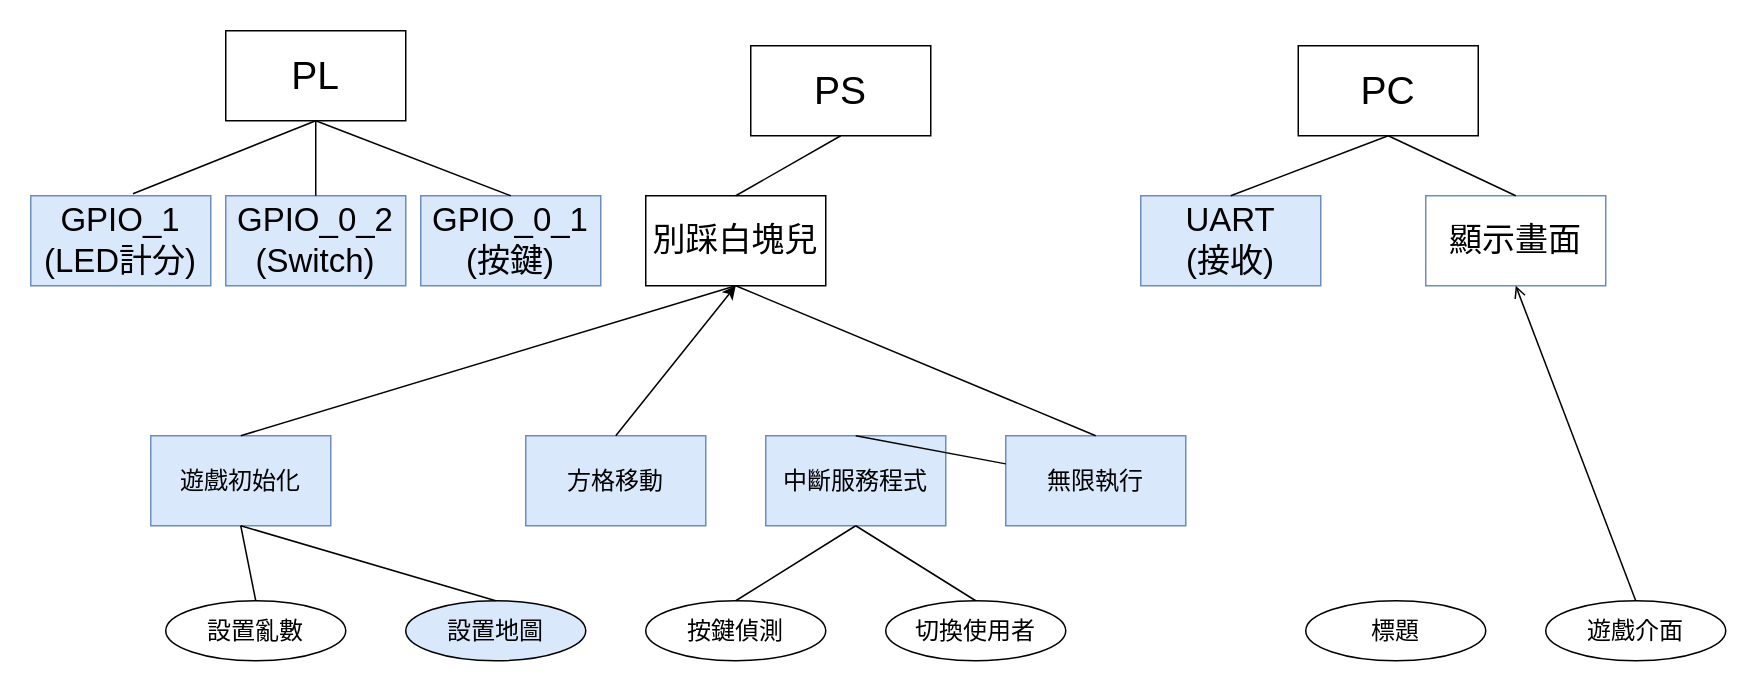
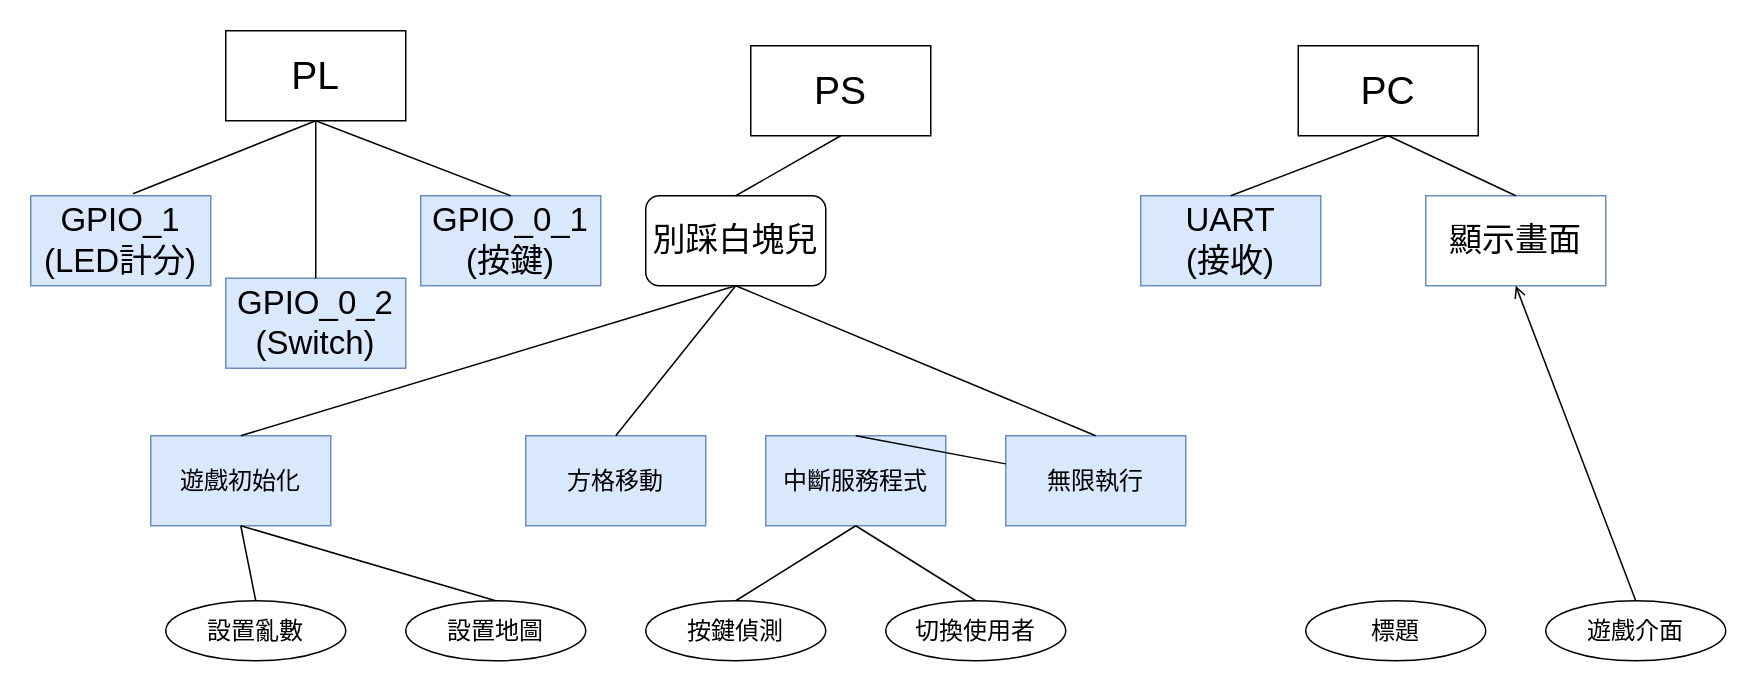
node "GPIO_0_2 (Switch)": moved (316, 241) -> (316, 323)
node "別踩白塊兒": shape rectangle -> rounded rectangle
edge "方格移動" -> "別踩白塊兒": arrowhead classic -> none
node "設置地圖": fillcolor #dae8fc -> #ffffff
